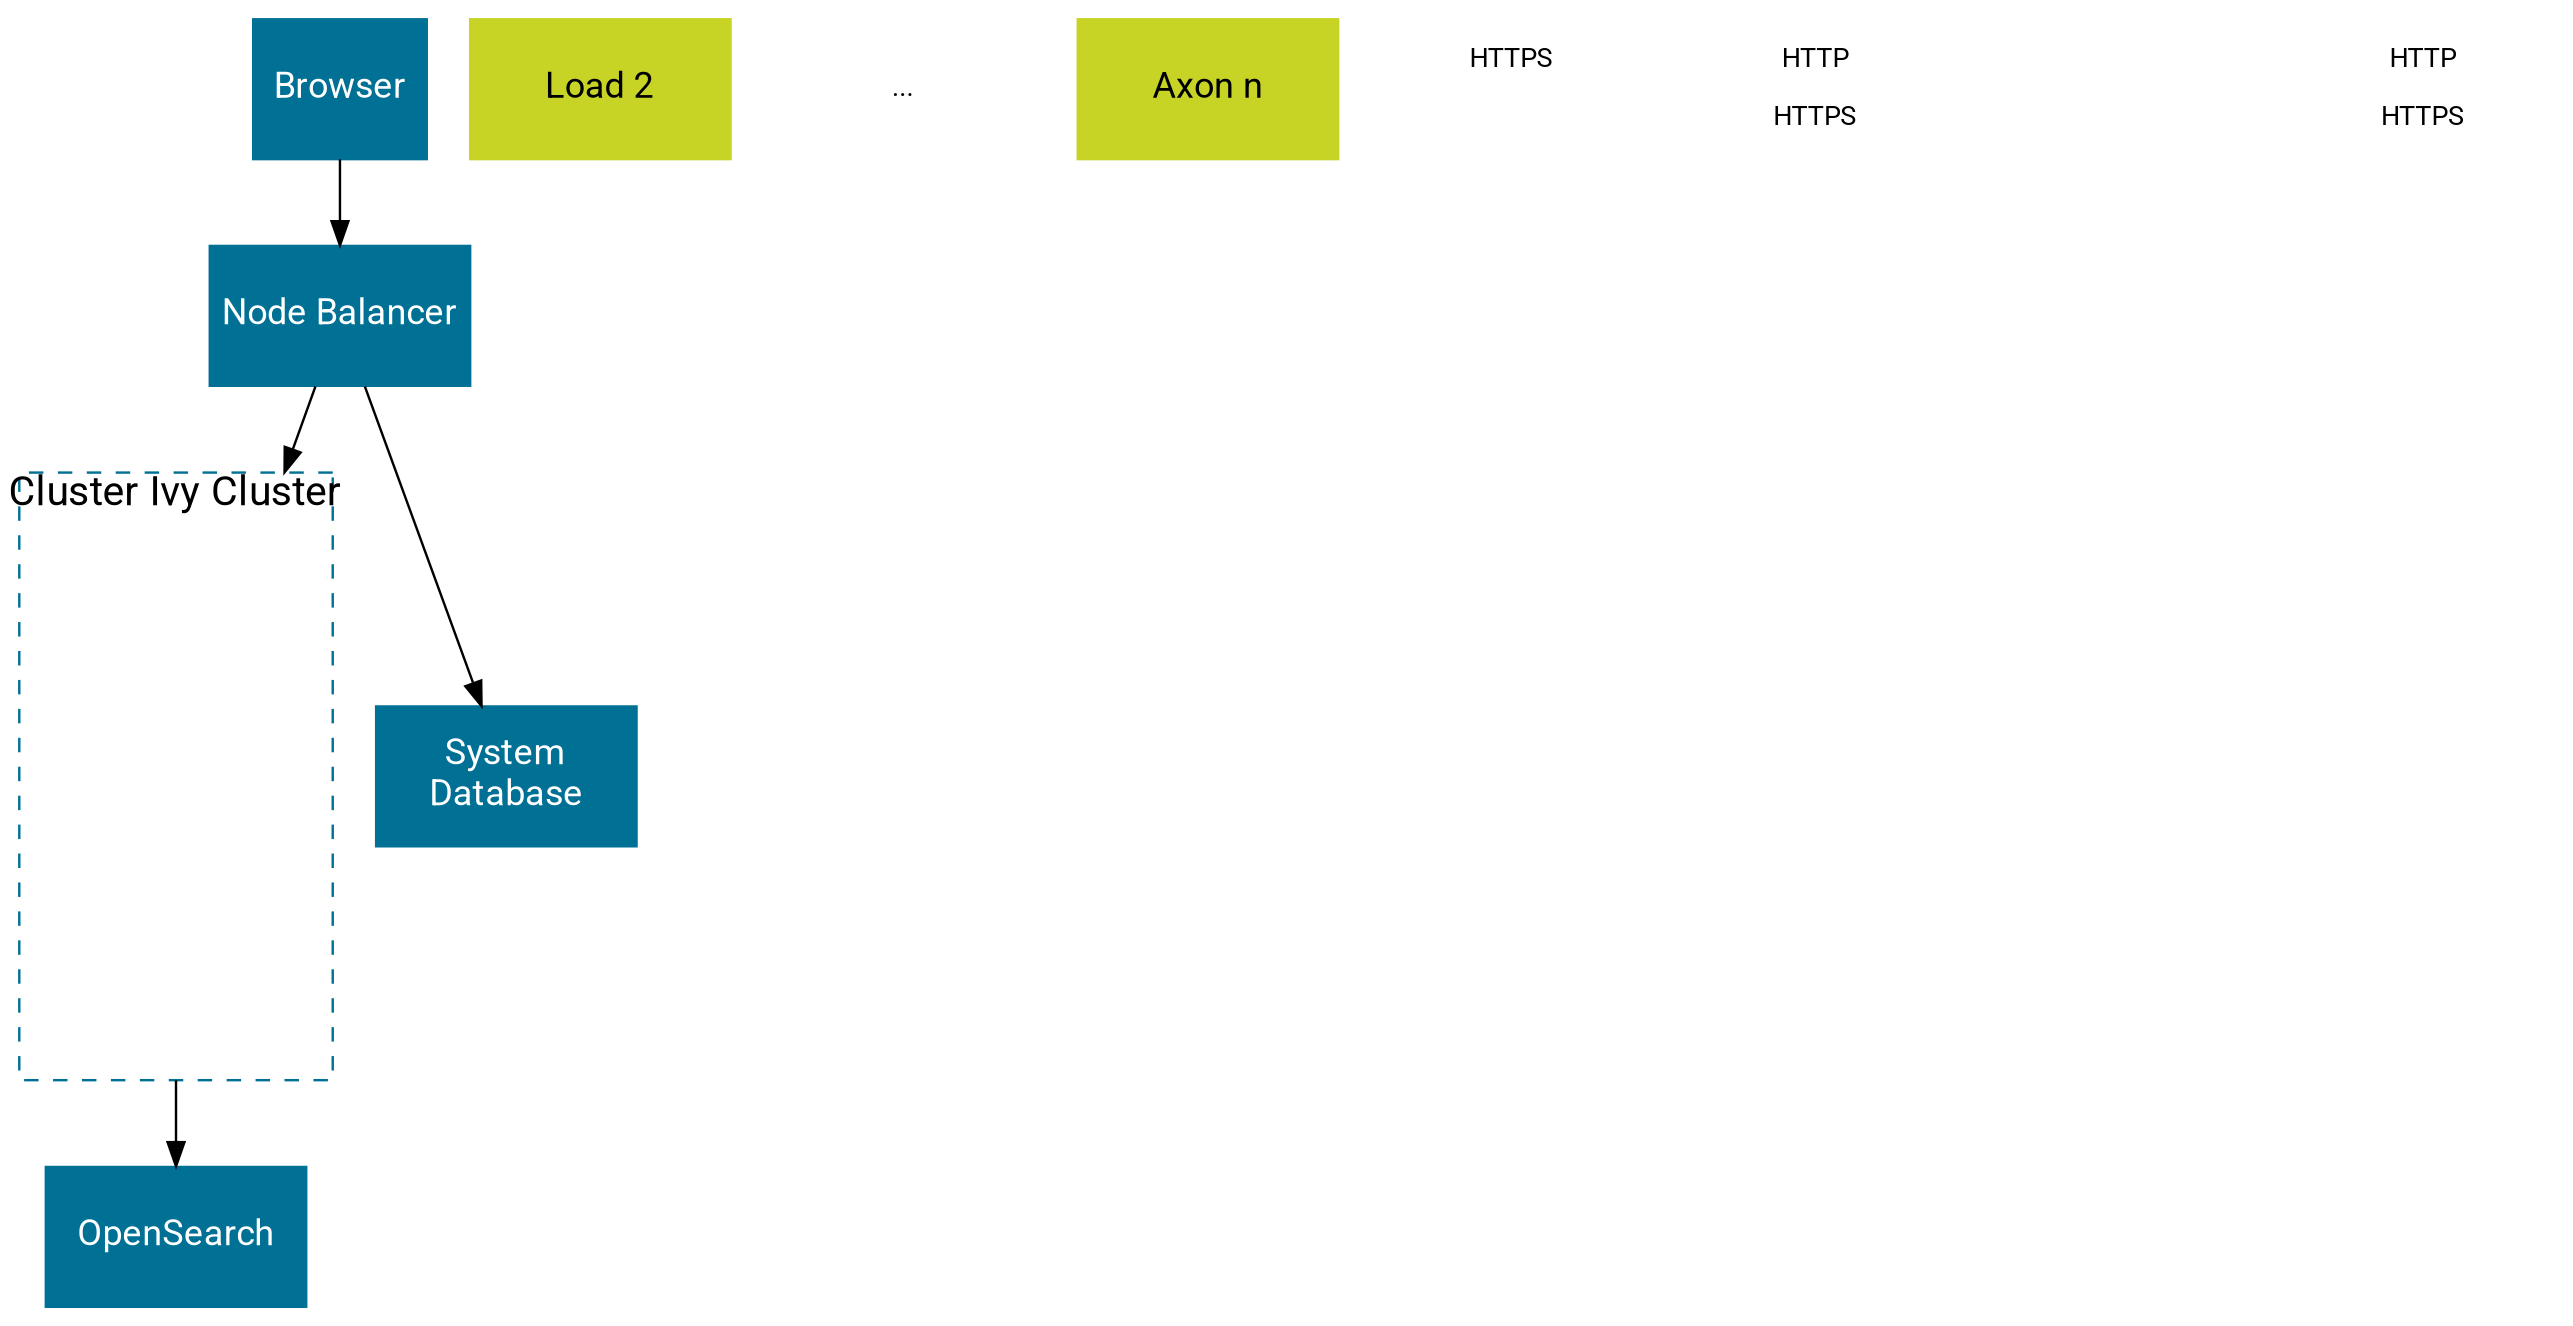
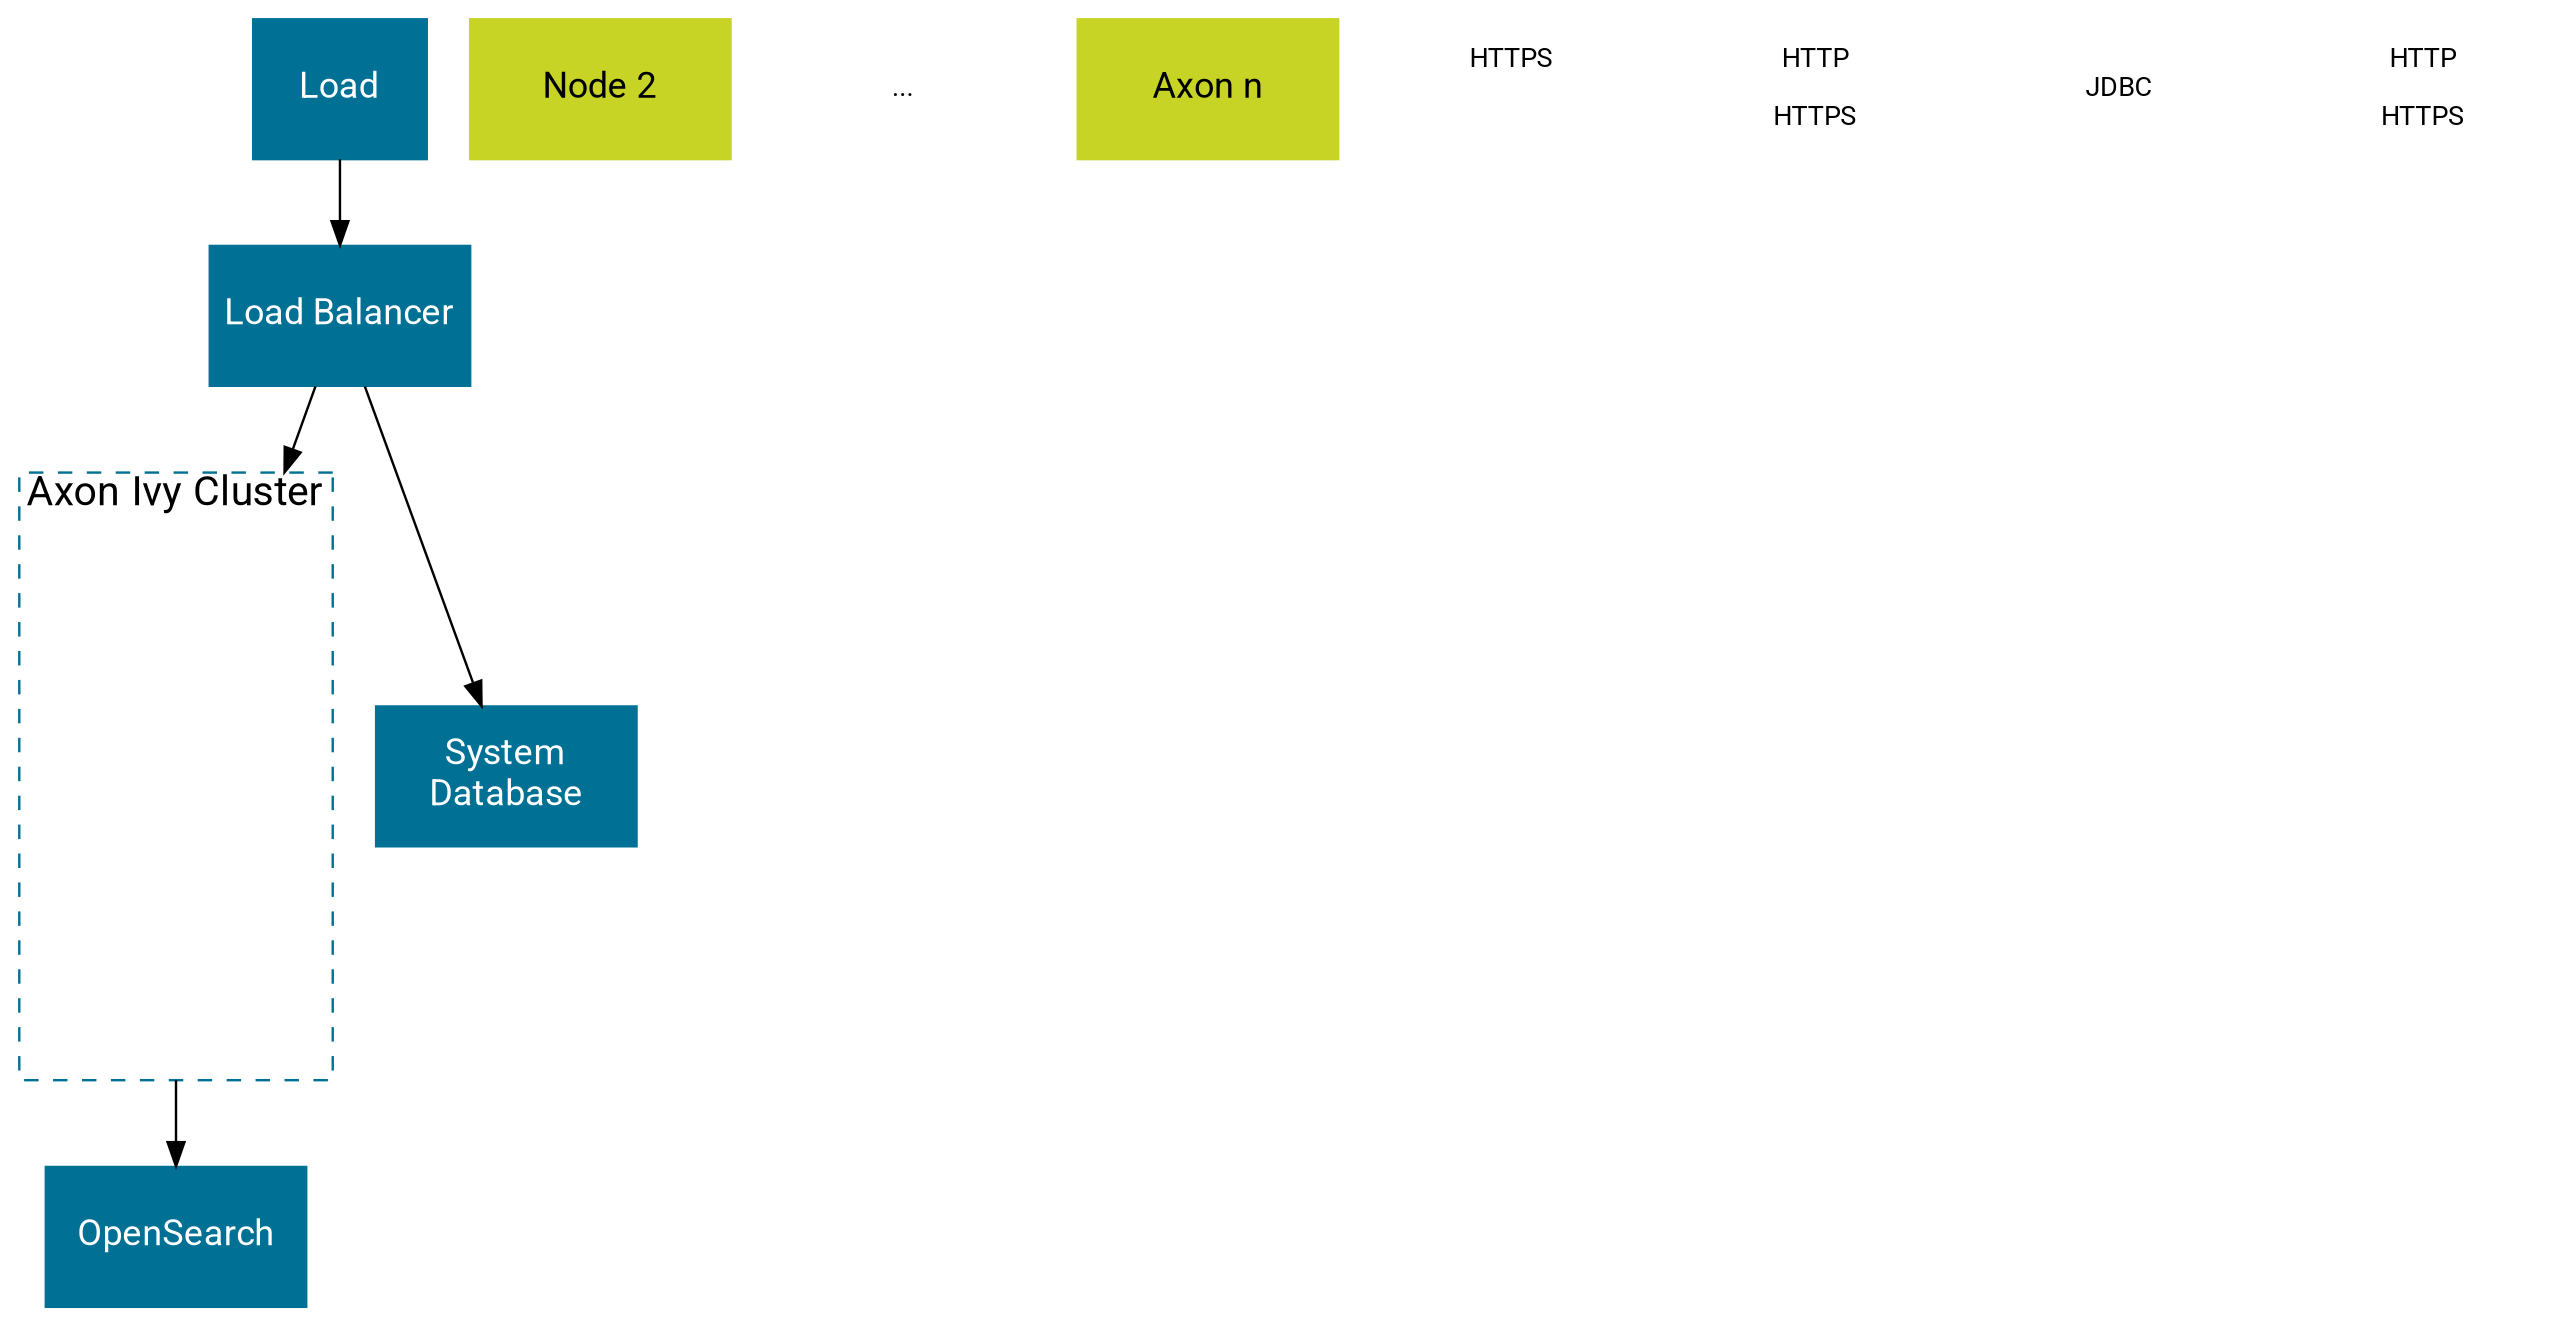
node "Browser": label "Browser" -> "Load"
node "Load 2": label "Load 2" -> "Node 2"
node "JDBC": added
node "Node Balancer": label "Node Balancer" -> "Load Balancer"
node "Cluster Ivy Cluster": label "Cluster Ivy Cluster" -> "Axon Ivy Cluster"
